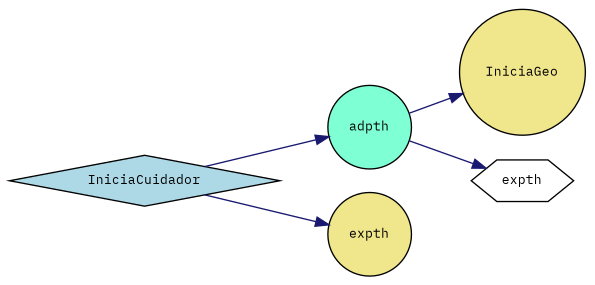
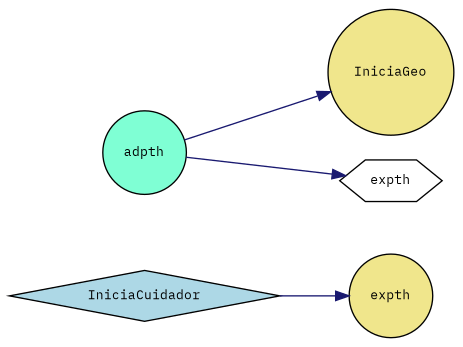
edge "IniciaCuidador" -> "adpth": removed
